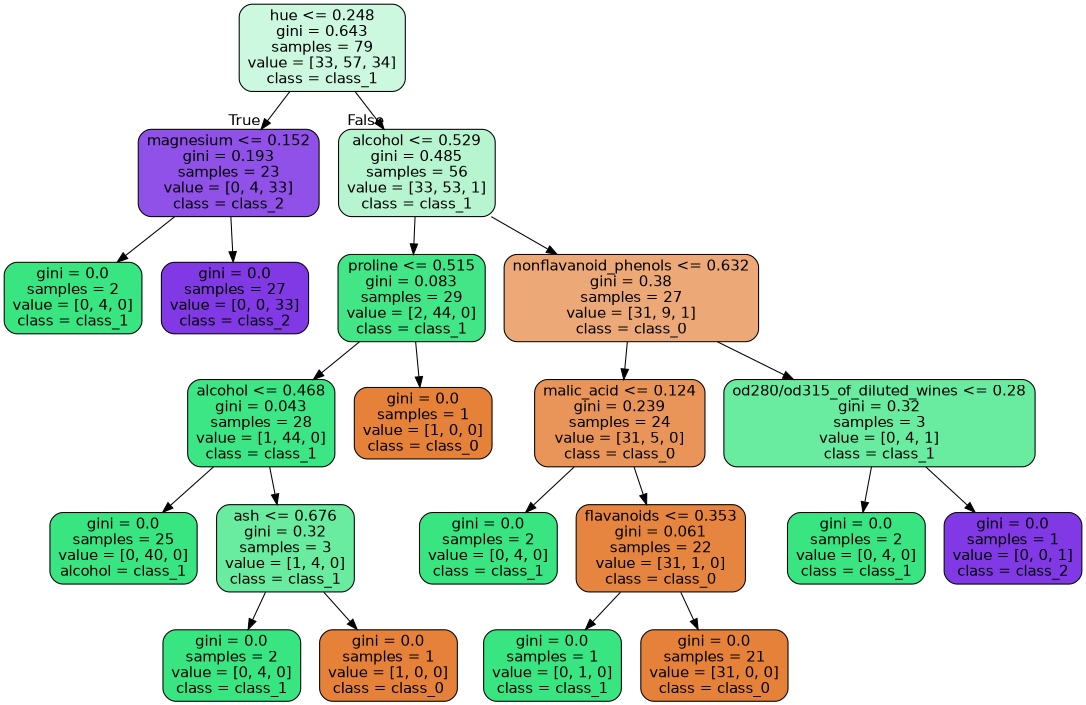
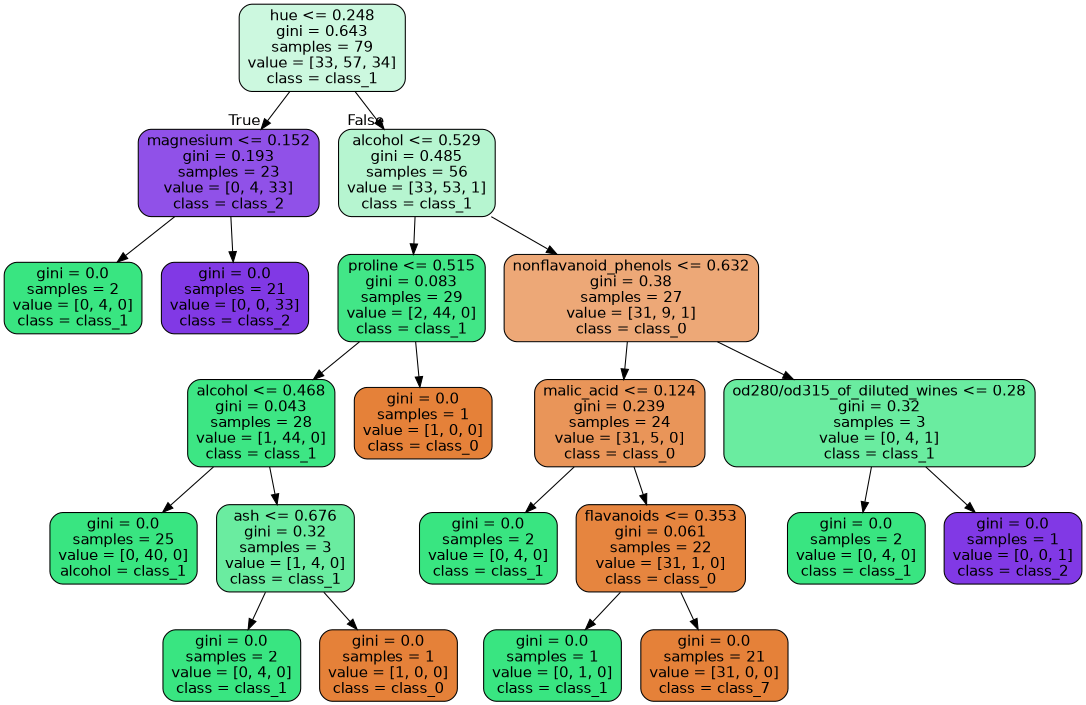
node "gini = 0.0 samples = 27 value = [0, 0, 33] class = class_2": label "gini = 0.0 samples = 27 value = [0, 0, 33] class = class_2" -> "gini = 0.0 samples = 21 value = [0, 0, 33] class = class_2"
node "gini = 0.0 samples = 21 value = [31, 0, 0] class = class_0": label "gini = 0.0 samples = 21 value = [31, 0, 0] class = class_0" -> "gini = 0.0 samples = 21 value = [31, 0, 0] class = class_7"
